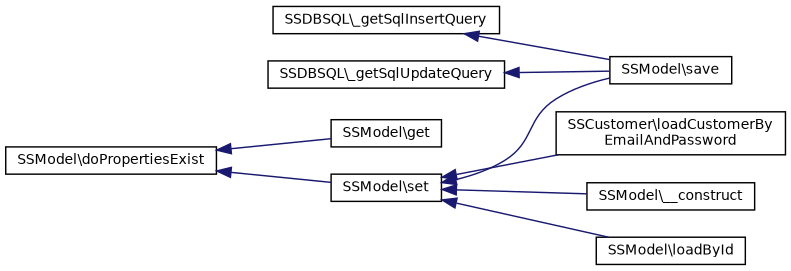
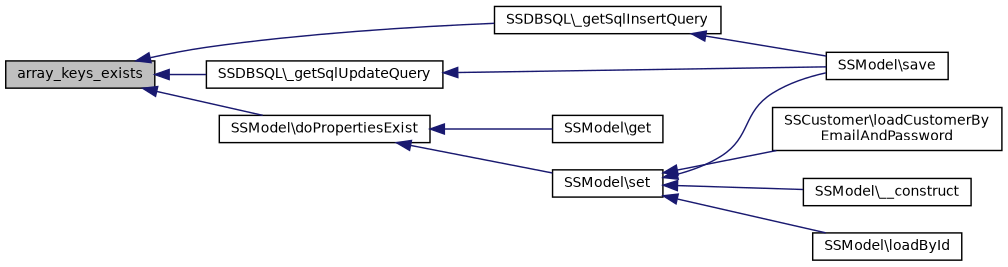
node "array_keys_exists": added
